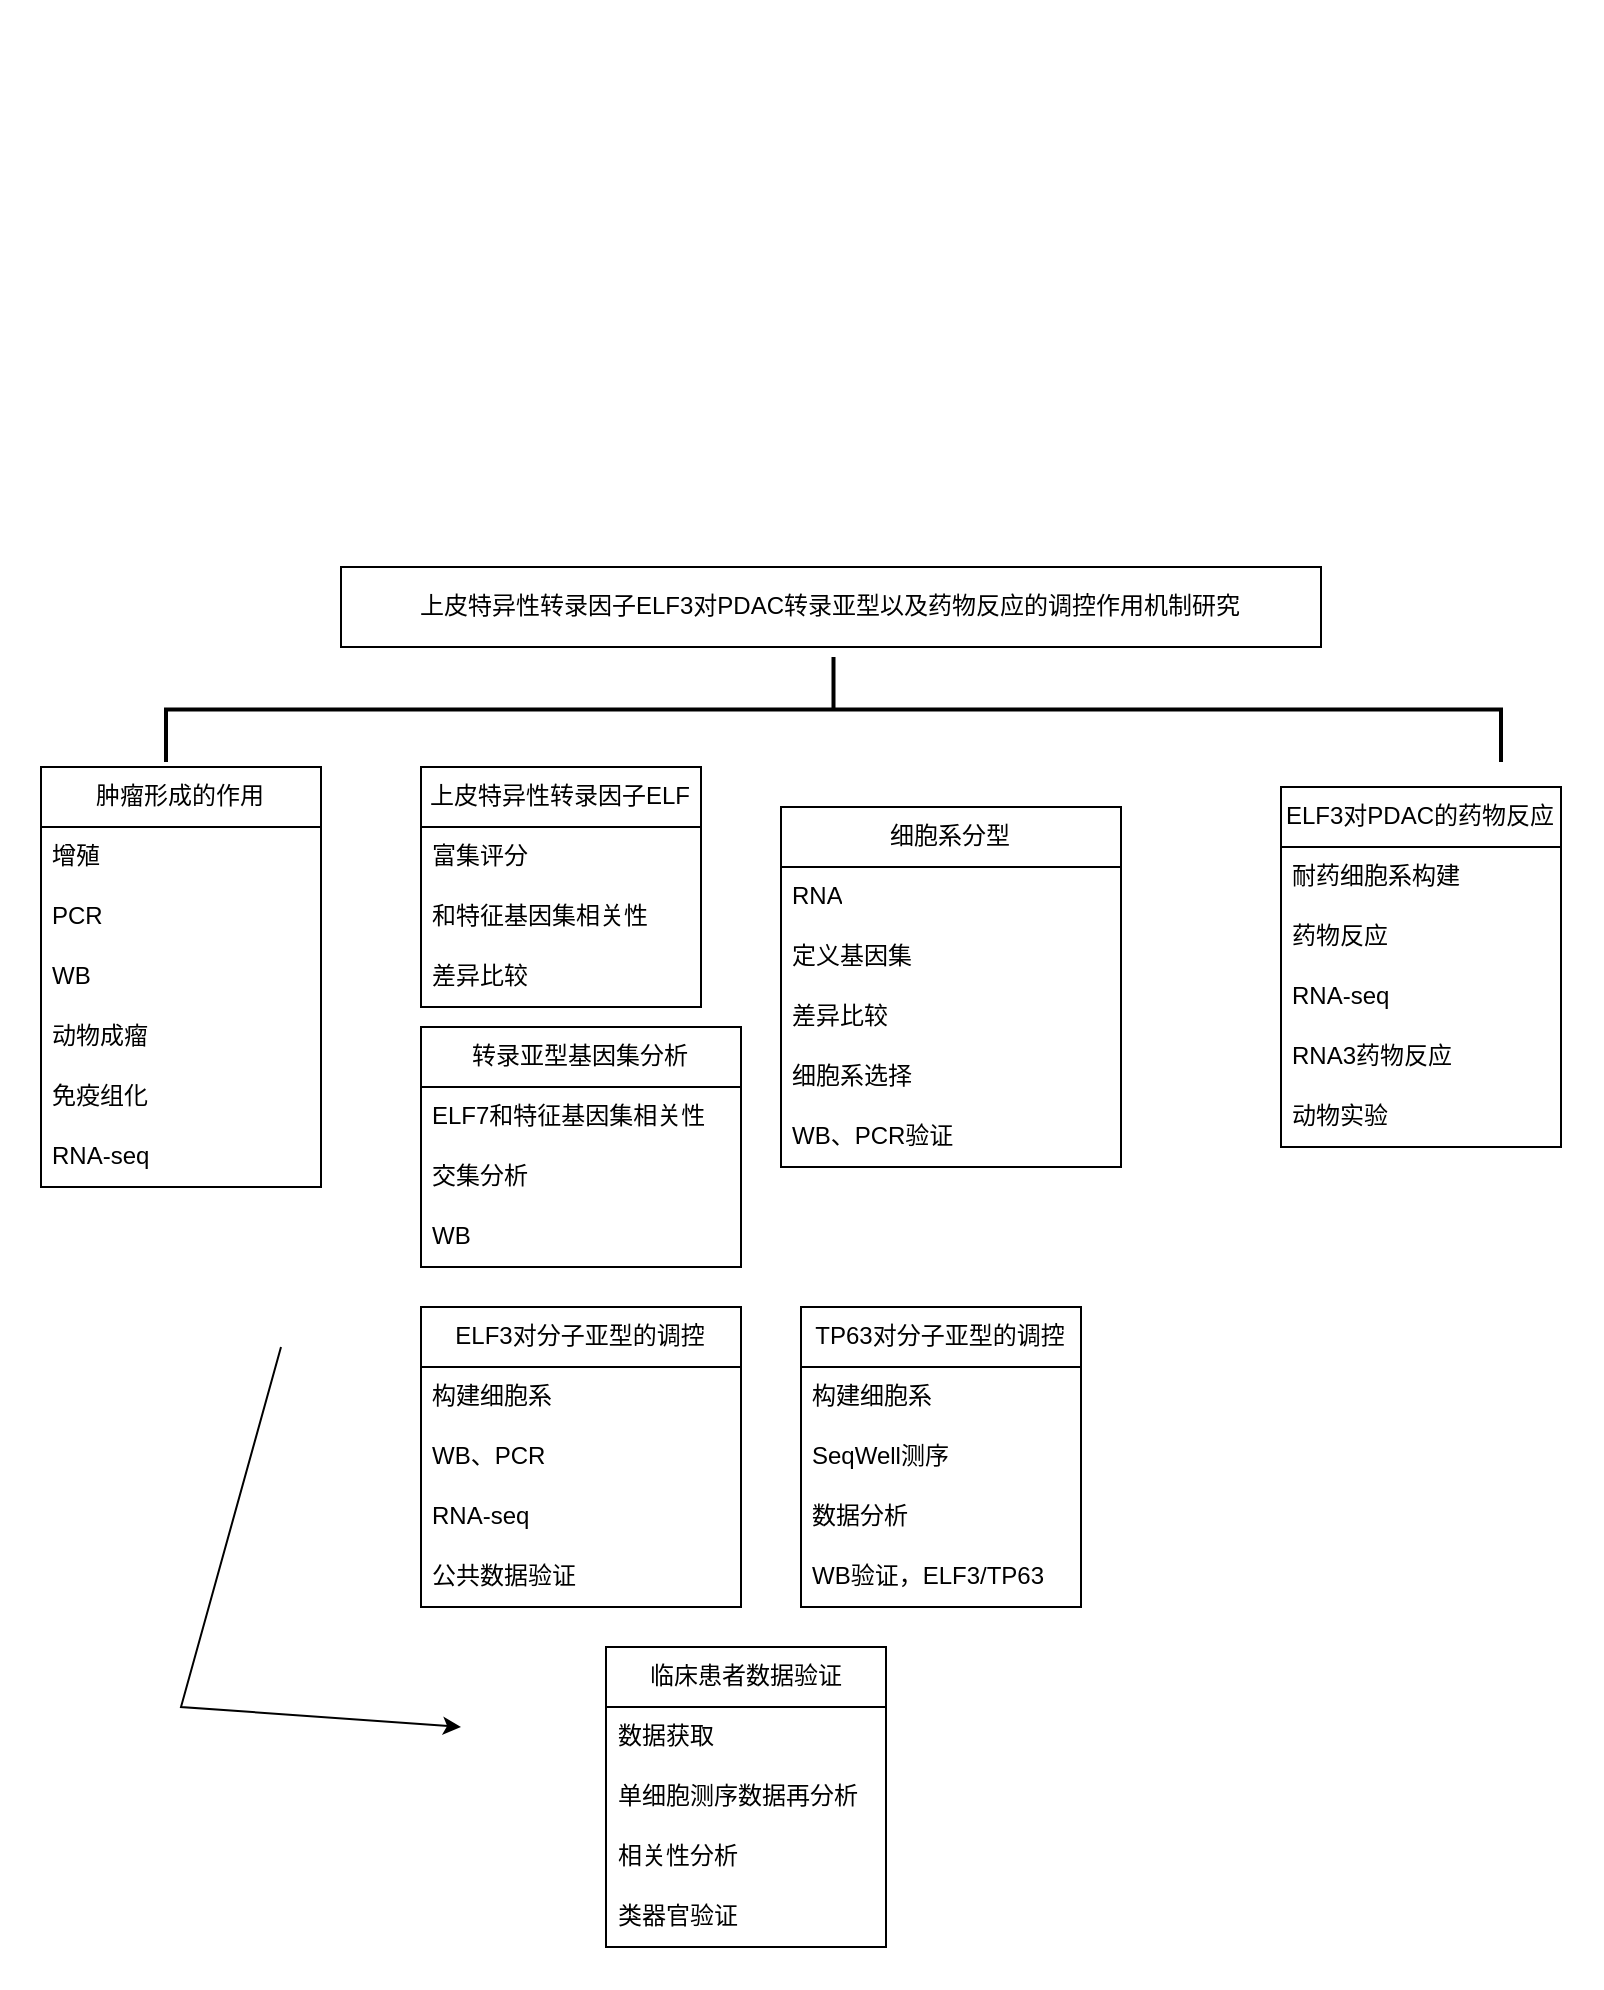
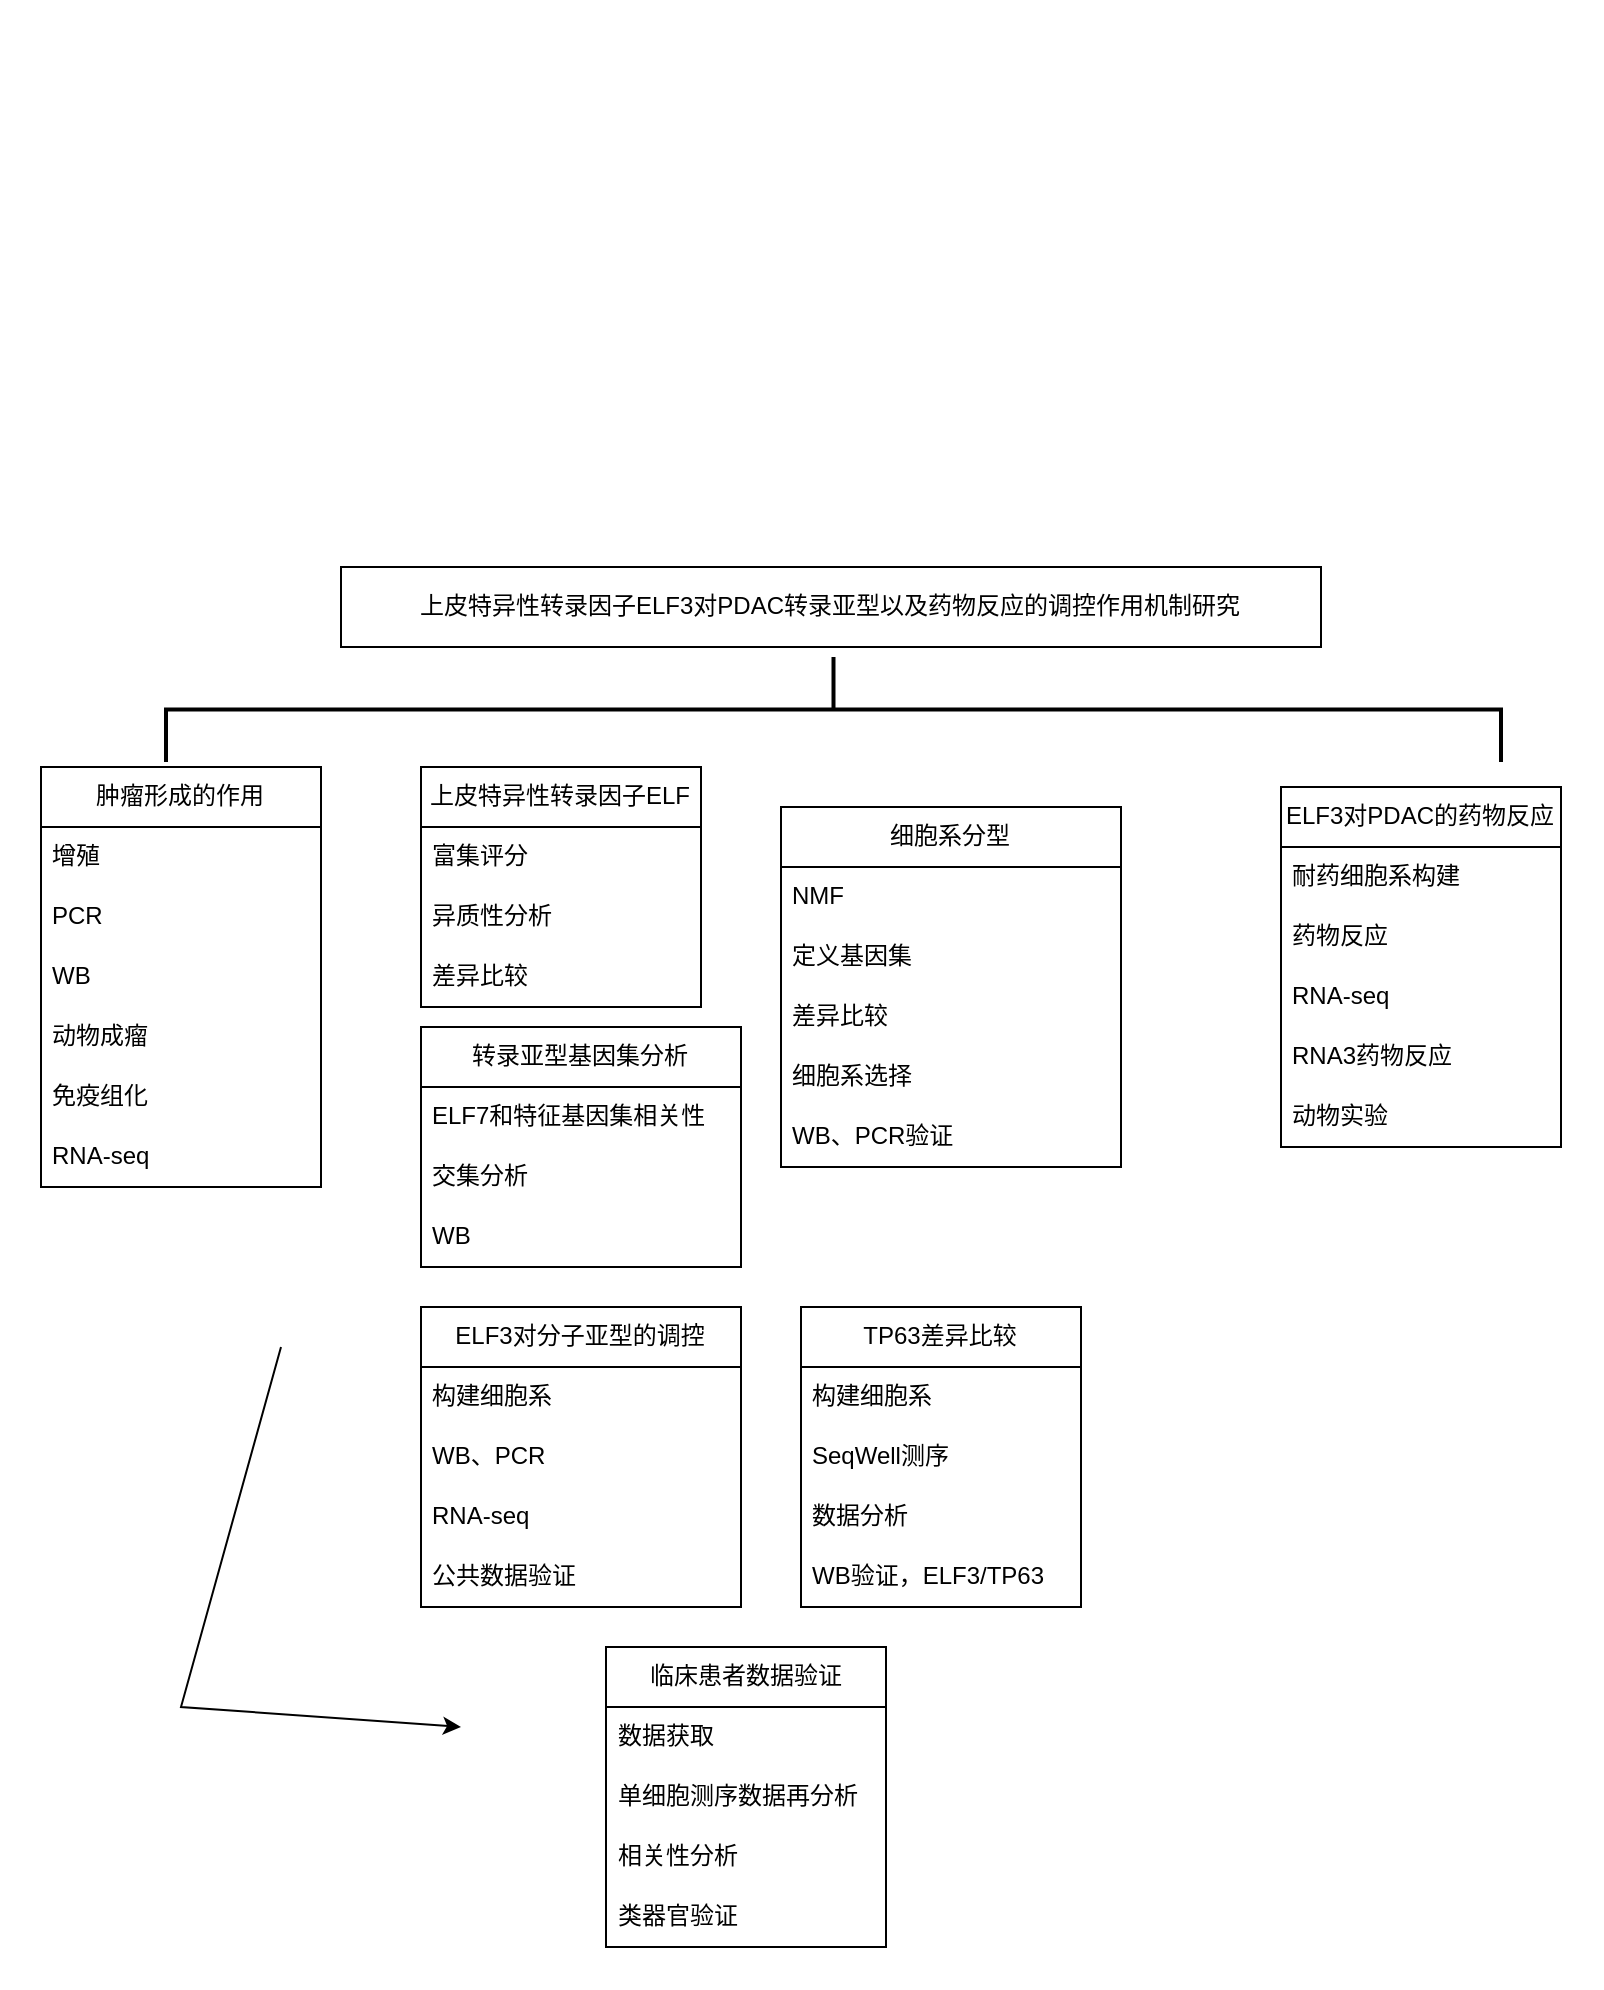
node "RNA": label "RNA" -> "NMF"
node "和特征基因集相关性": label "和特征基因集相关性" -> "异质性分析"
node "TP63对分子亚型的调控": label "TP63对分子亚型的调控" -> "TP63差异比较"
